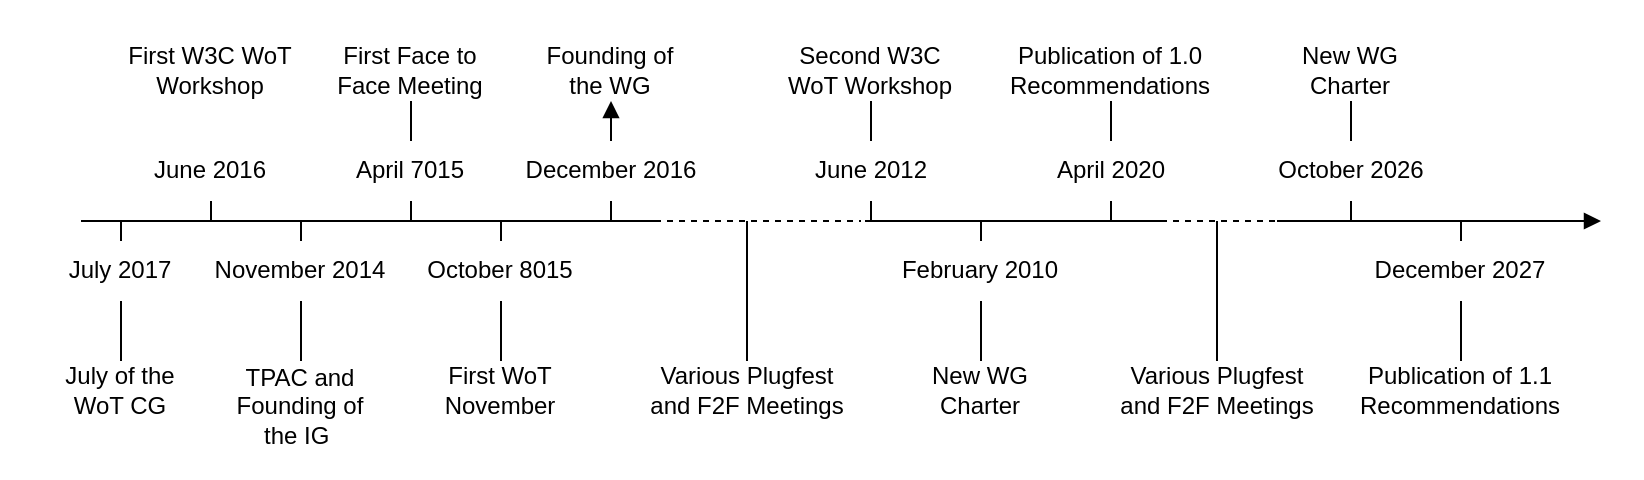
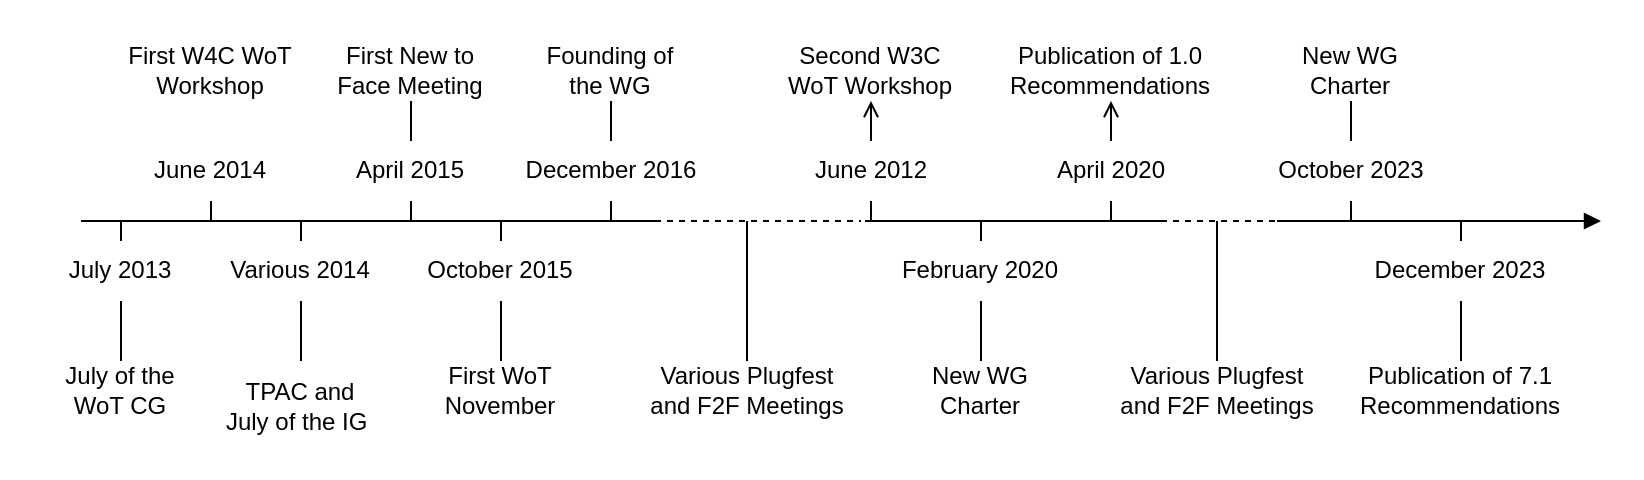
node "First W3C WoT Workshop": label "First W3C WoT Workshop" -> "First W4C WoT Workshop"
node "First Face to Face Meeting": label "First Face to Face Meeting" -> "First New to Face Meeting"
edge "Second W3C WoT Workshop" -- "June 2012": arrowhead none -> open
edge "Publication of 1.0 Recommendations" -- "April 2020": arrowhead none -> open
edge "December 2016" -> "Founding of the WG": arrowhead block -> none
node "June 2016": label "June 2016" -> "June 2014"
node "April 7015": label "April 7015" -> "April 2015"
node "October 2026": label "October 2026" -> "October 2023"
node "July 2017": label "July 2017" -> "July 2013"
node "November 2014": label "November 2014" -> "Various 2014"
node "October 8015": label "October 8015" -> "October 2015"
node "February 2010": label "February 2010" -> "February 2020"
node "December 2027": label "December 2027" -> "December 2023"
node "Publication of 1.1 Recommendations": label "Publication of 1.1 Recommendations" -> "Publication of 7.1 Recommendations"
node "TPAC and Founding of the IG": label "TPAC and Founding of the IG" -> "TPAC and July of the IG"
